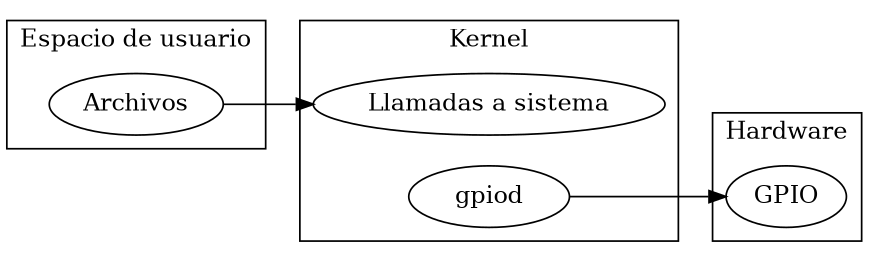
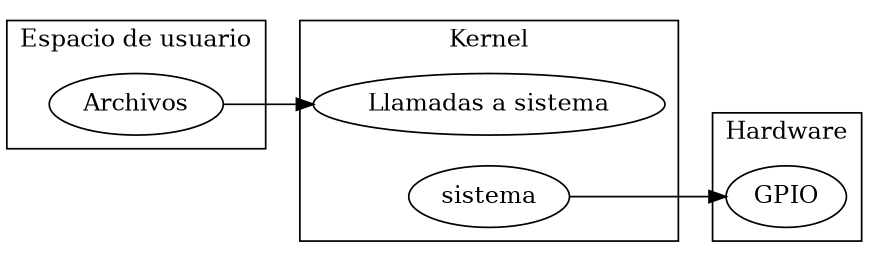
node "gpiod": label "gpiod" -> "sistema"
